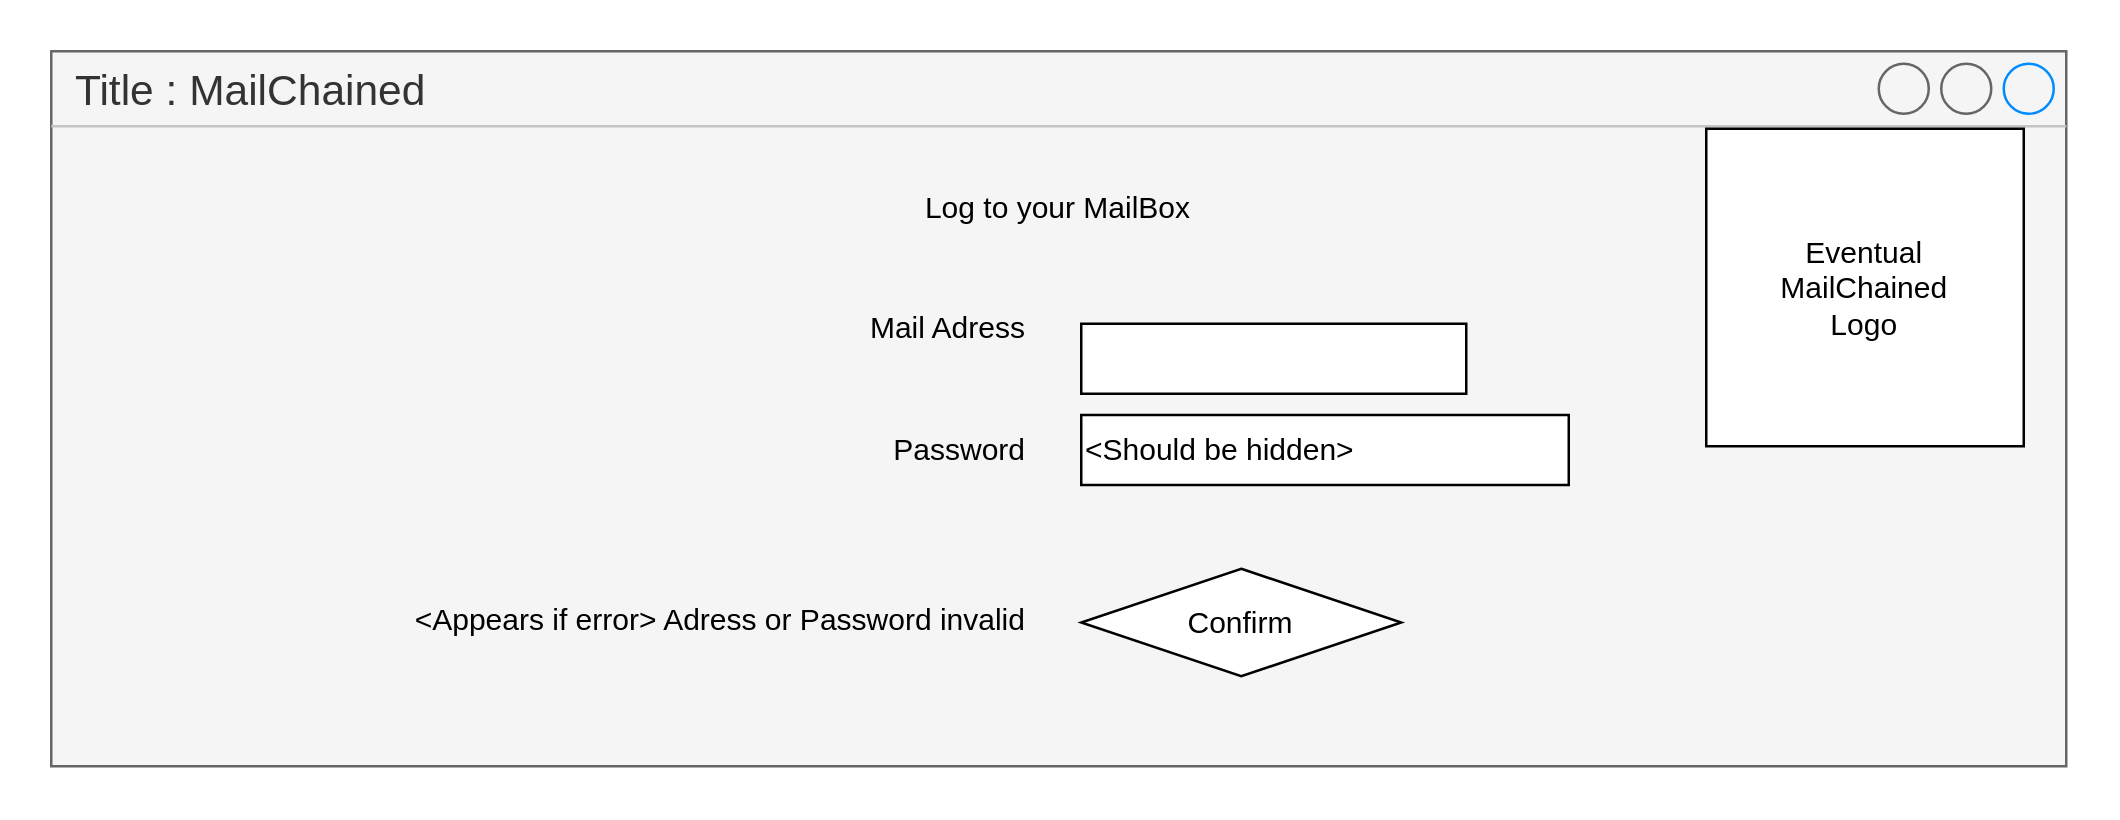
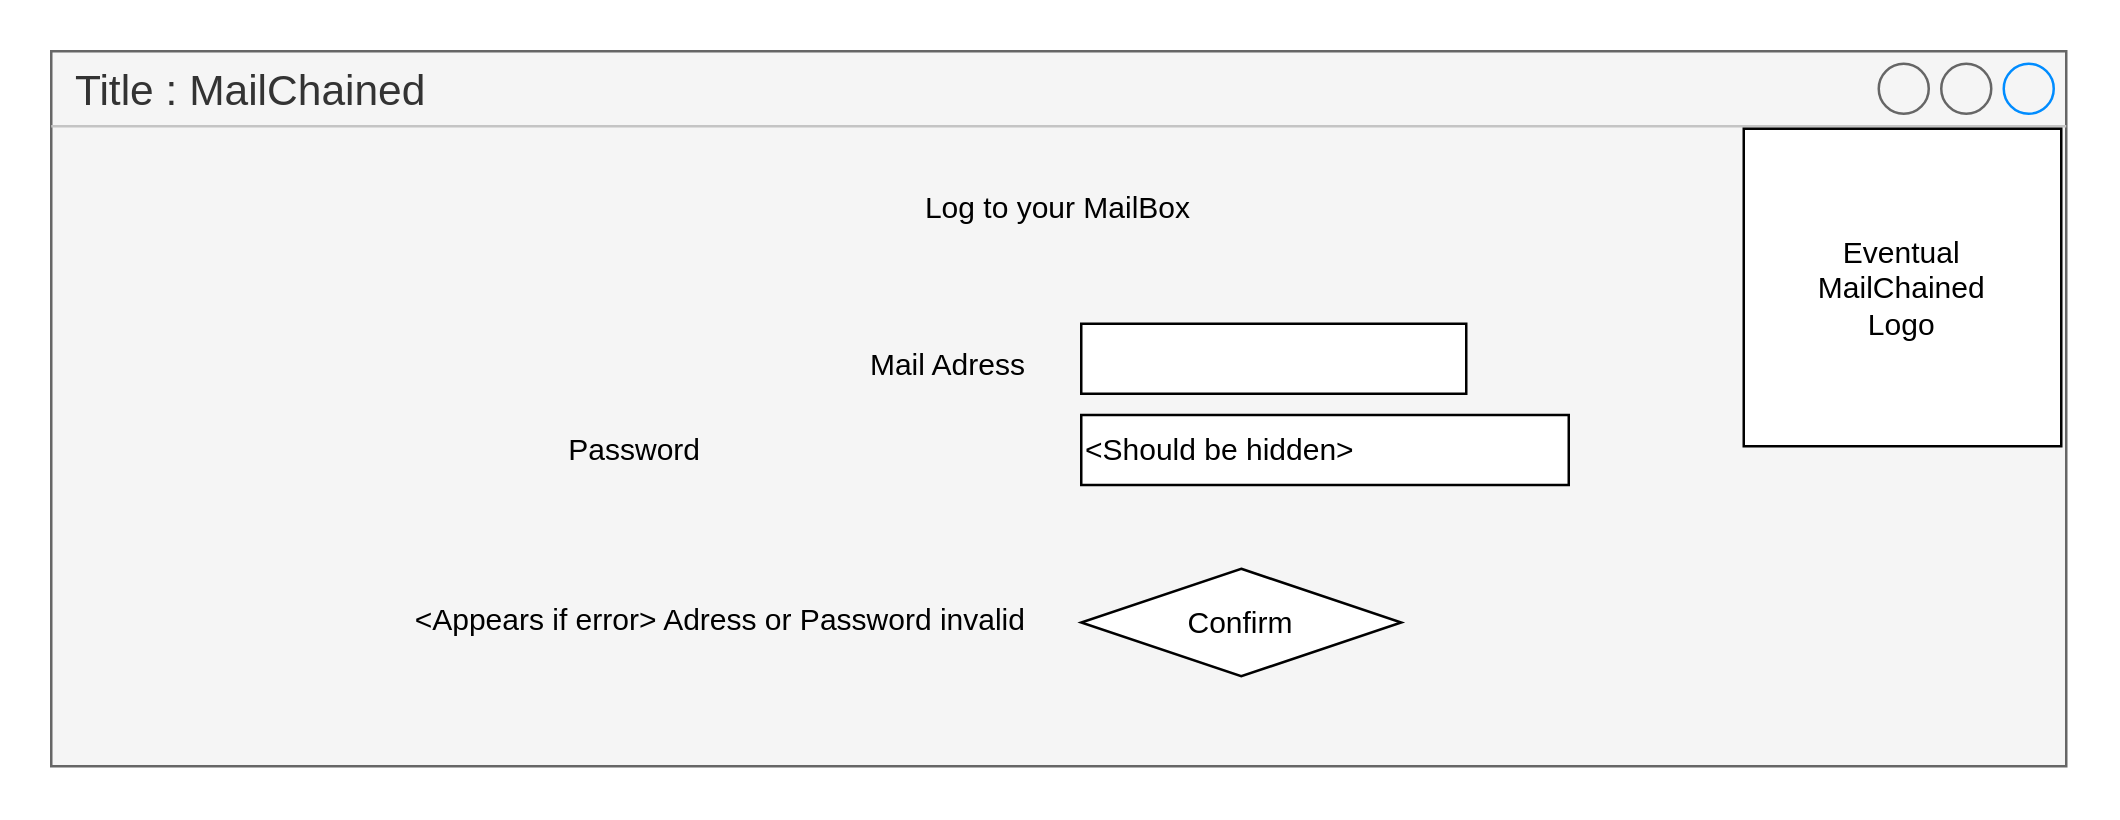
node "Eventual MailChained Logo": moved (1865, 288) -> (1903, 288)
node "Mail Adress": moved (739, 328) -> (739, 365)
node "Password": moved (739, 450) -> (414, 450)
